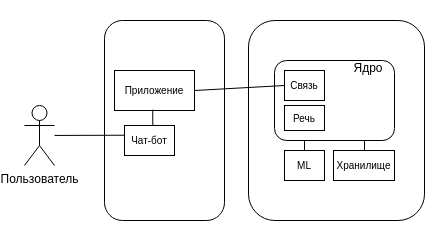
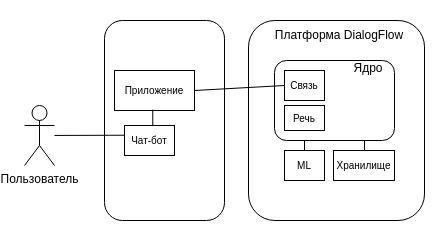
node "Платформа DialogFlow": added
